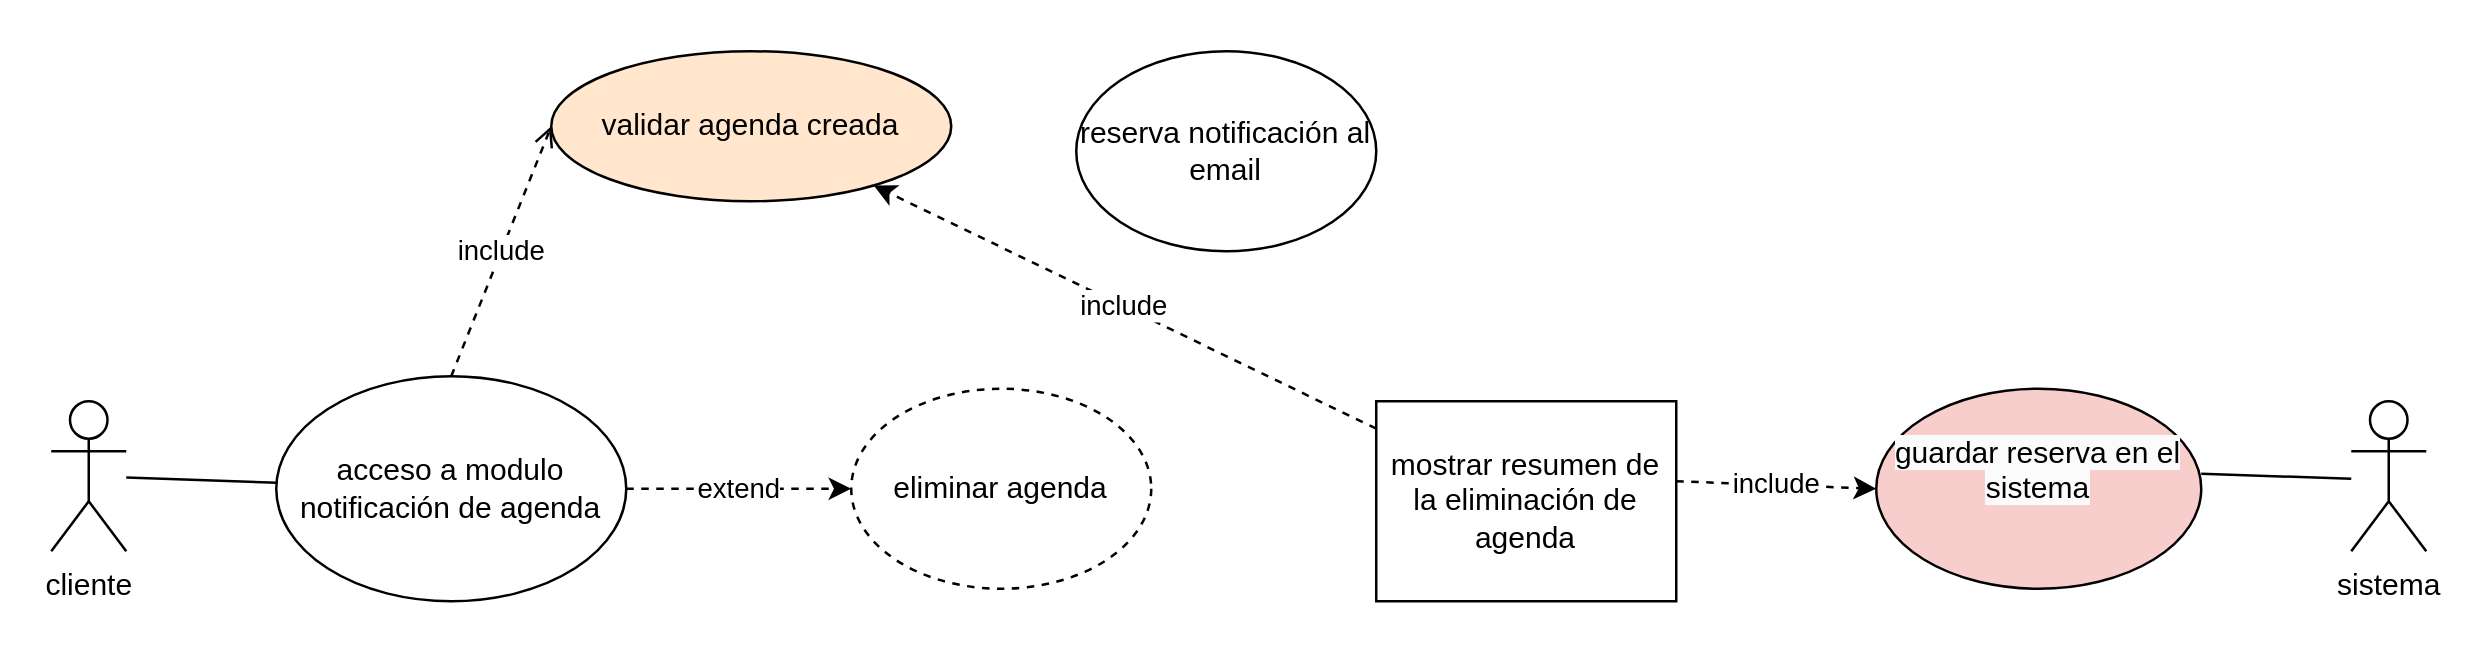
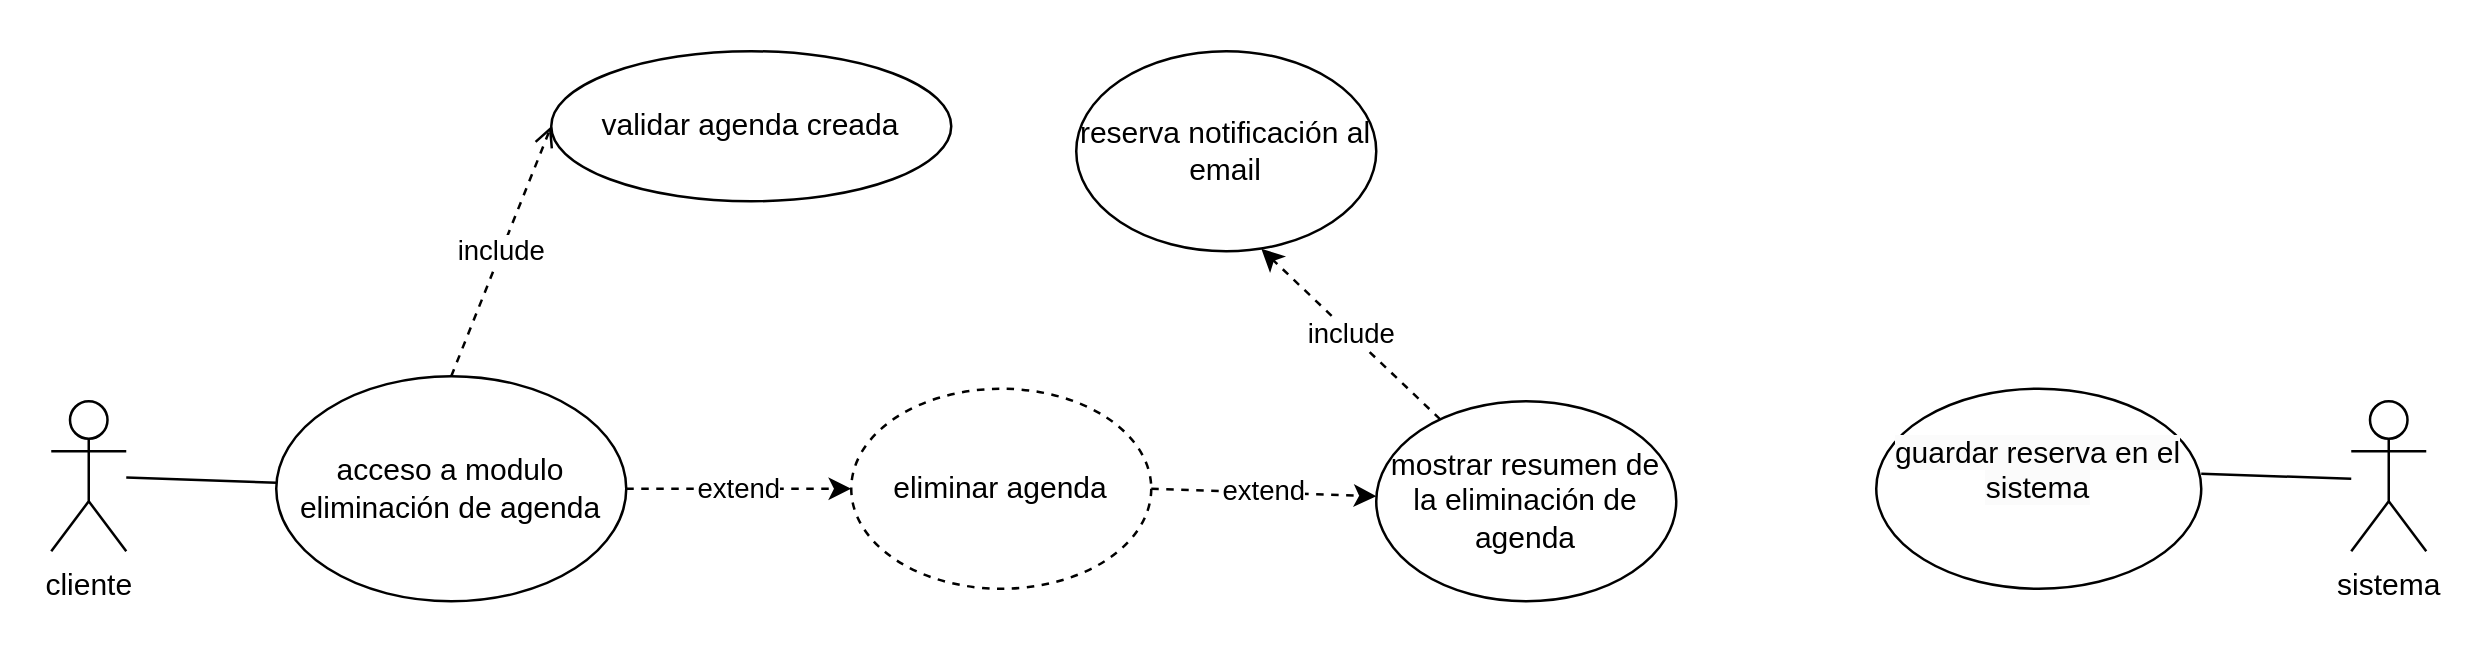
node "validar agenda creada": fillcolor #ffe6cc -> #ffffff
edge "mostrar resumen de la eliminación de agenda" -> "validar agenda creada": now "mostrar resumen de la eliminación de agenda" -> "reserva notificación al email"
edge "mostrar resumen de la eliminación de agenda" -> "guardar reserva en el sistema": removed, label "include"
node "acceso a modulo notificación de agenda": label "acceso a modulo notificación de agenda" -> "acceso a modulo eliminación de agenda"
node "guardar reserva en el sistema": fillcolor #f8cecc -> #ffffff
edge "eliminar agenda" -> "mostrar resumen de la eliminación de agenda": added, label "extend"
node "mostrar resumen de la eliminación de agenda": shape rectangle -> ellipse
